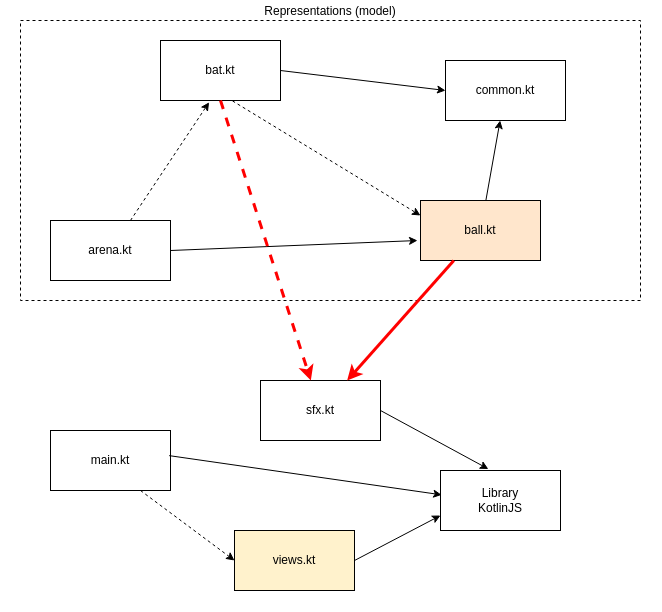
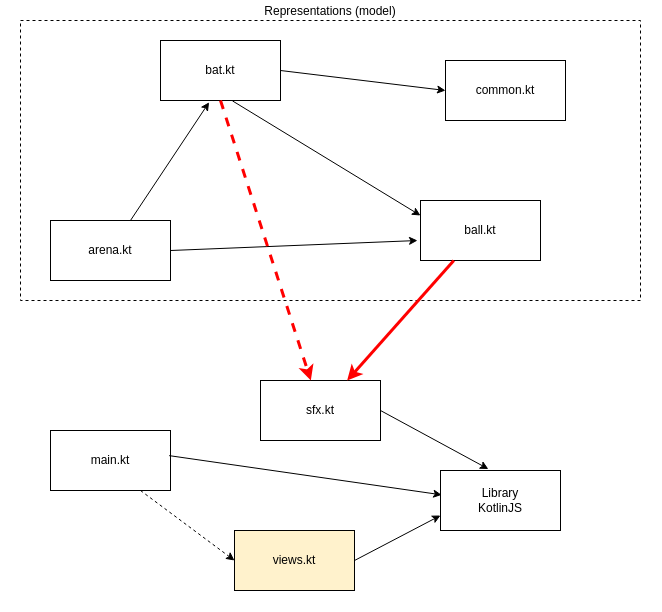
edge "bat.kt" -> "ball.kt": style dashed -> solid
edge "arena.kt" -> "bat.kt": style dashed -> solid
edge "ball.kt" -> "common.kt": removed
node "ball.kt": fillcolor #ffe6cc -> #ffffff
